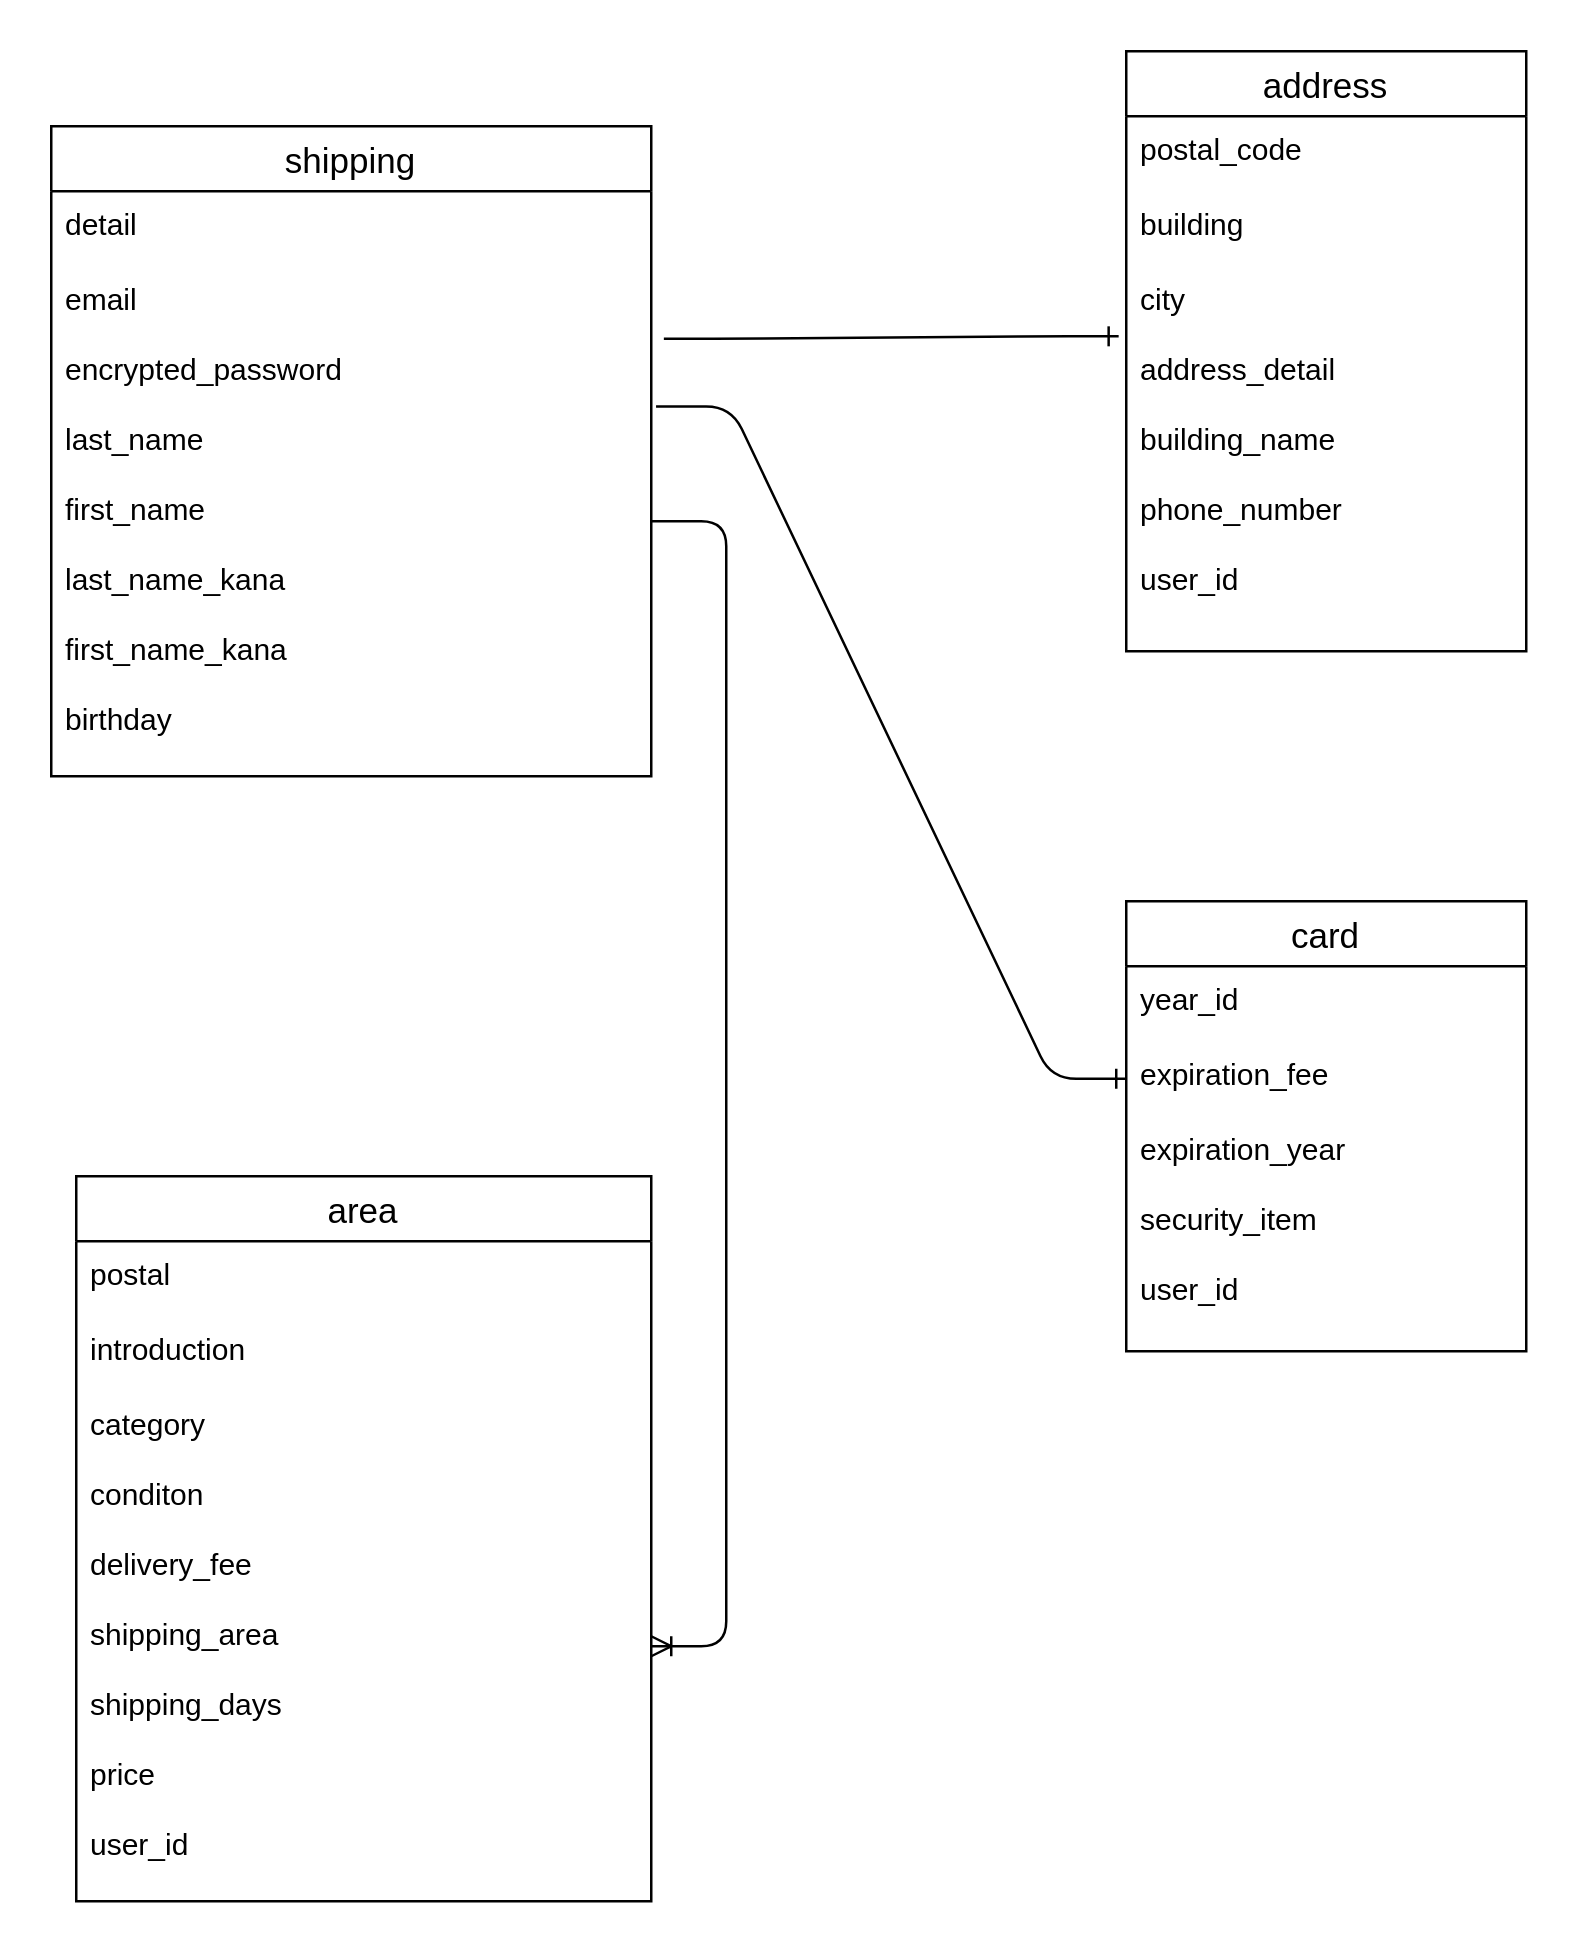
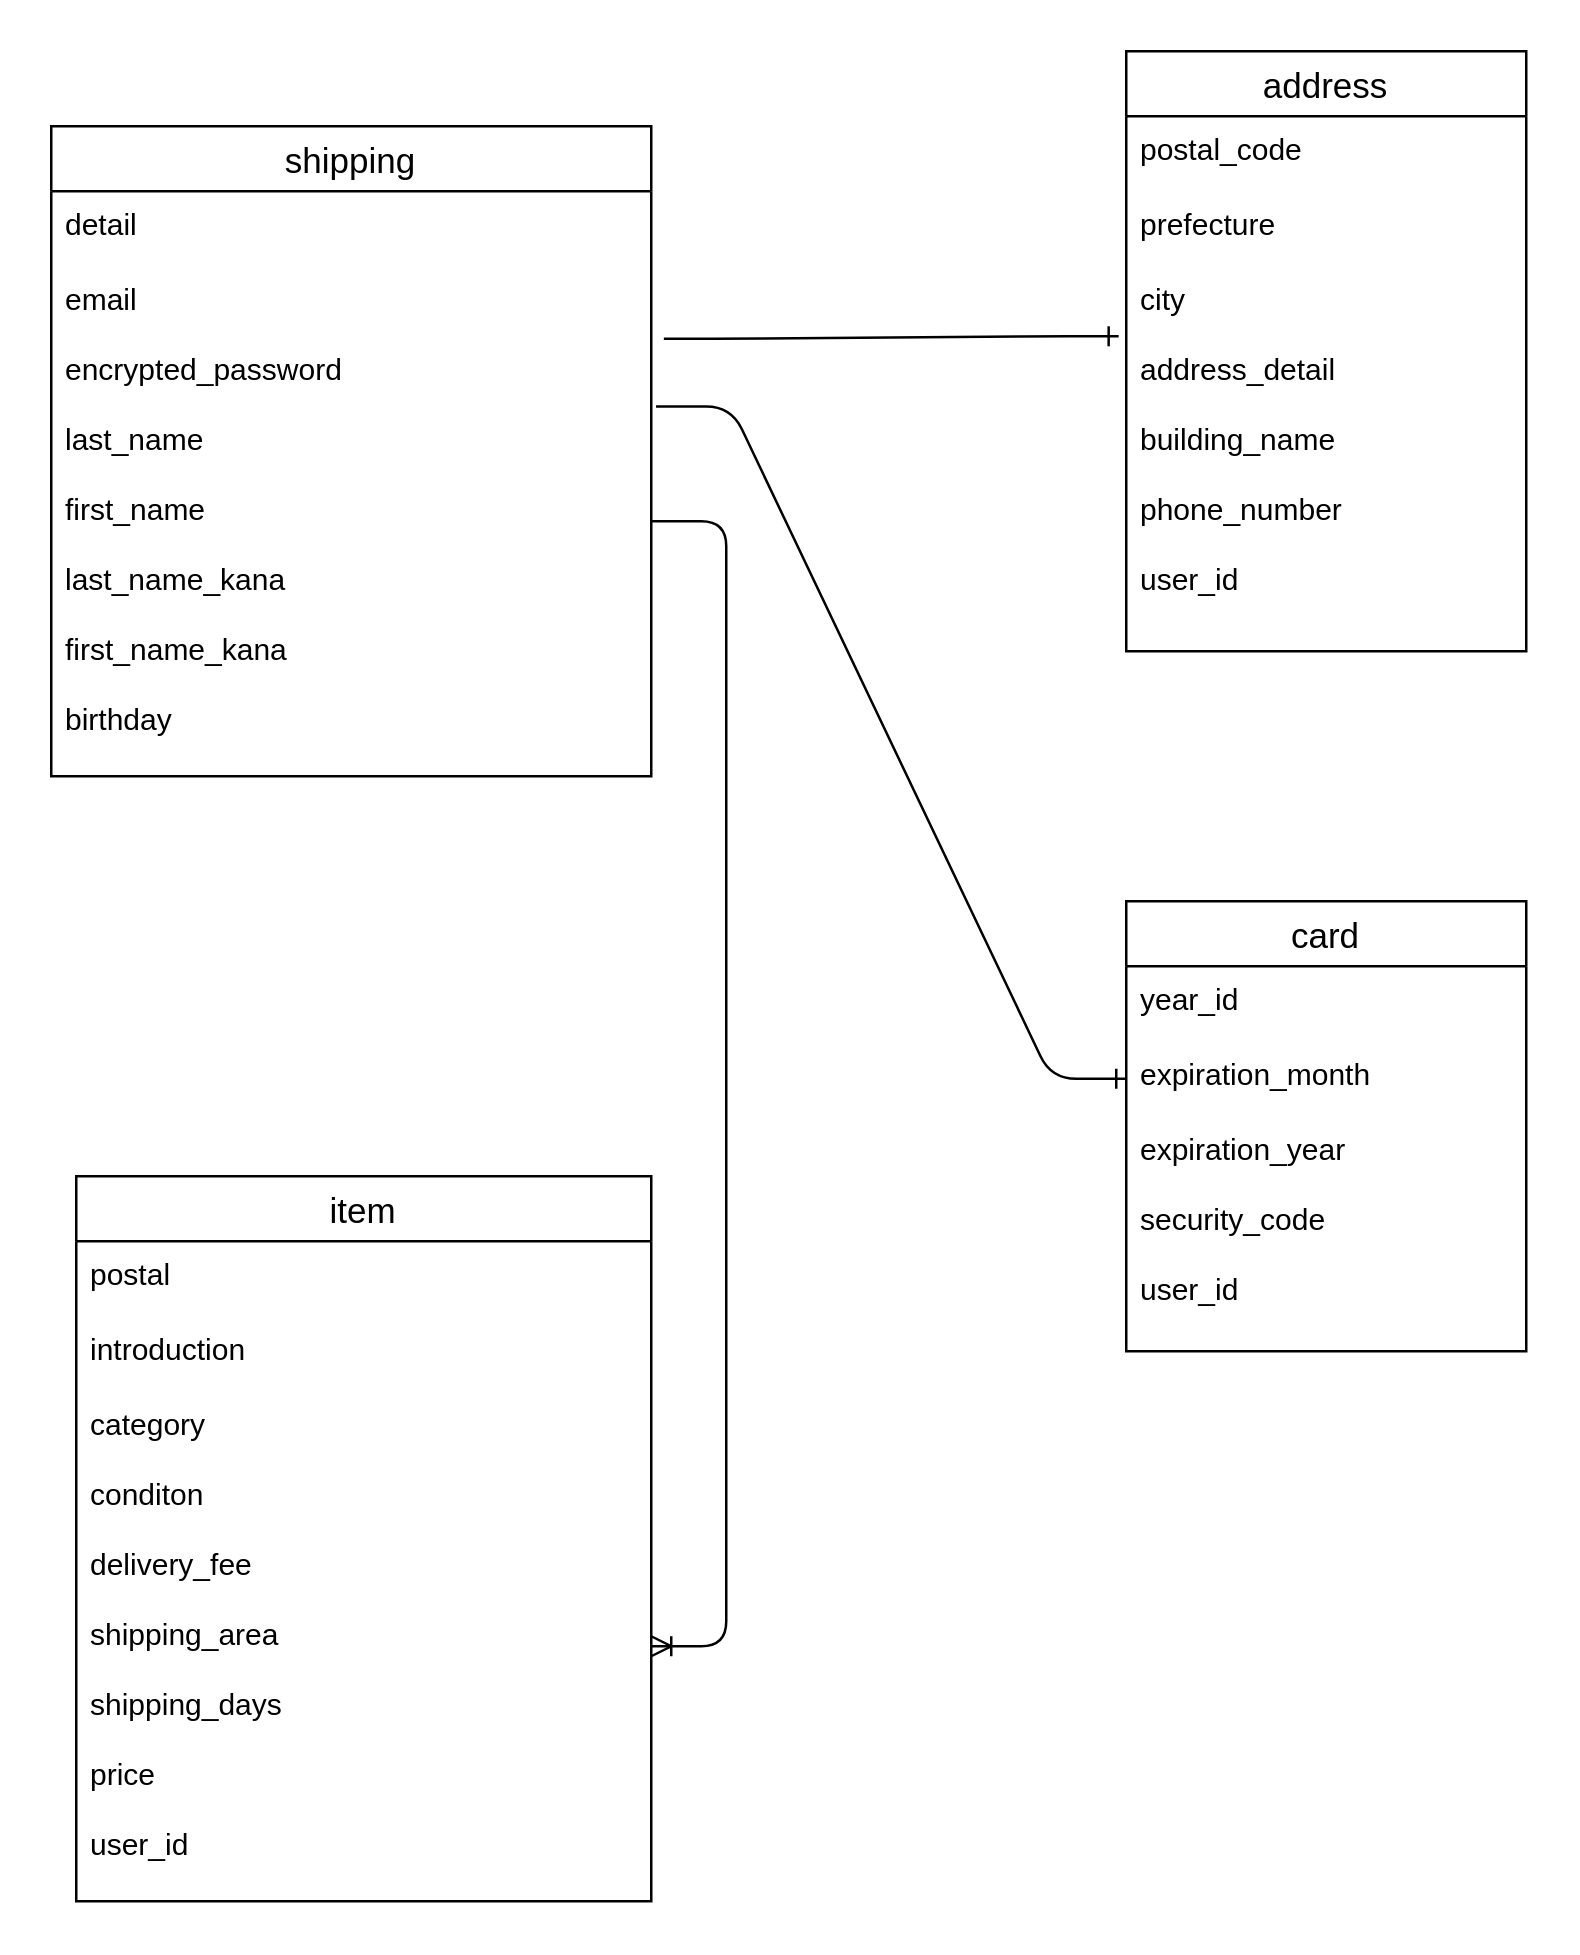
node "building": label "building" -> "prefecture"
node "expiration_fee": label "expiration_fee" -> "expiration_month"
node "expiration_year security_item user_id": label "expiration_year security_item user_id" -> "expiration_year security_code user_id"
node "area": label "area" -> "item"
